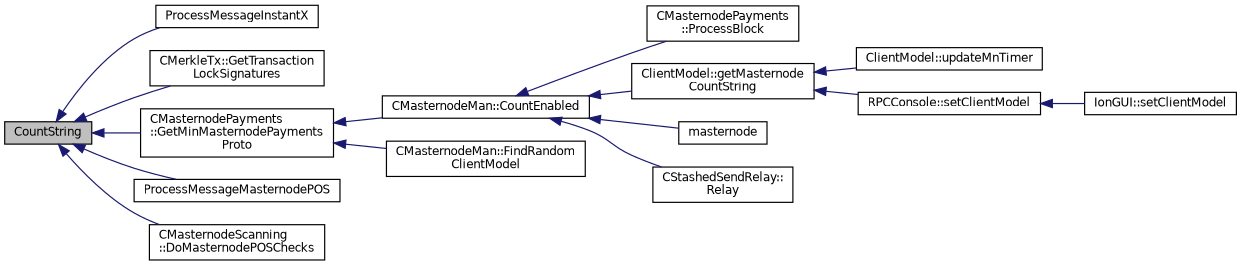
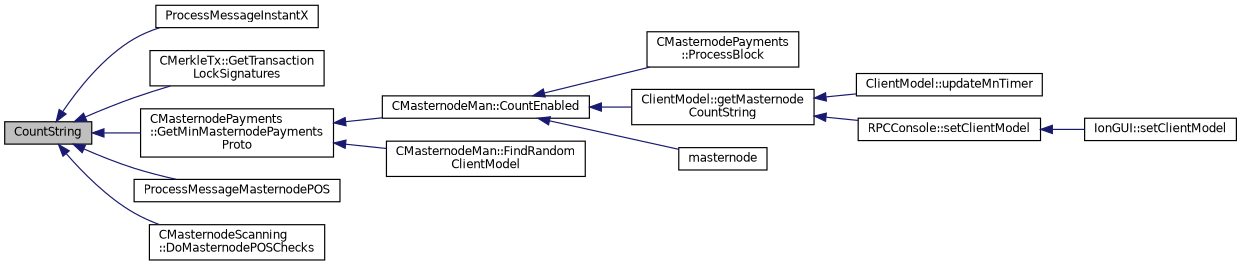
node "CStashedSendRelay:: Relay": removed
